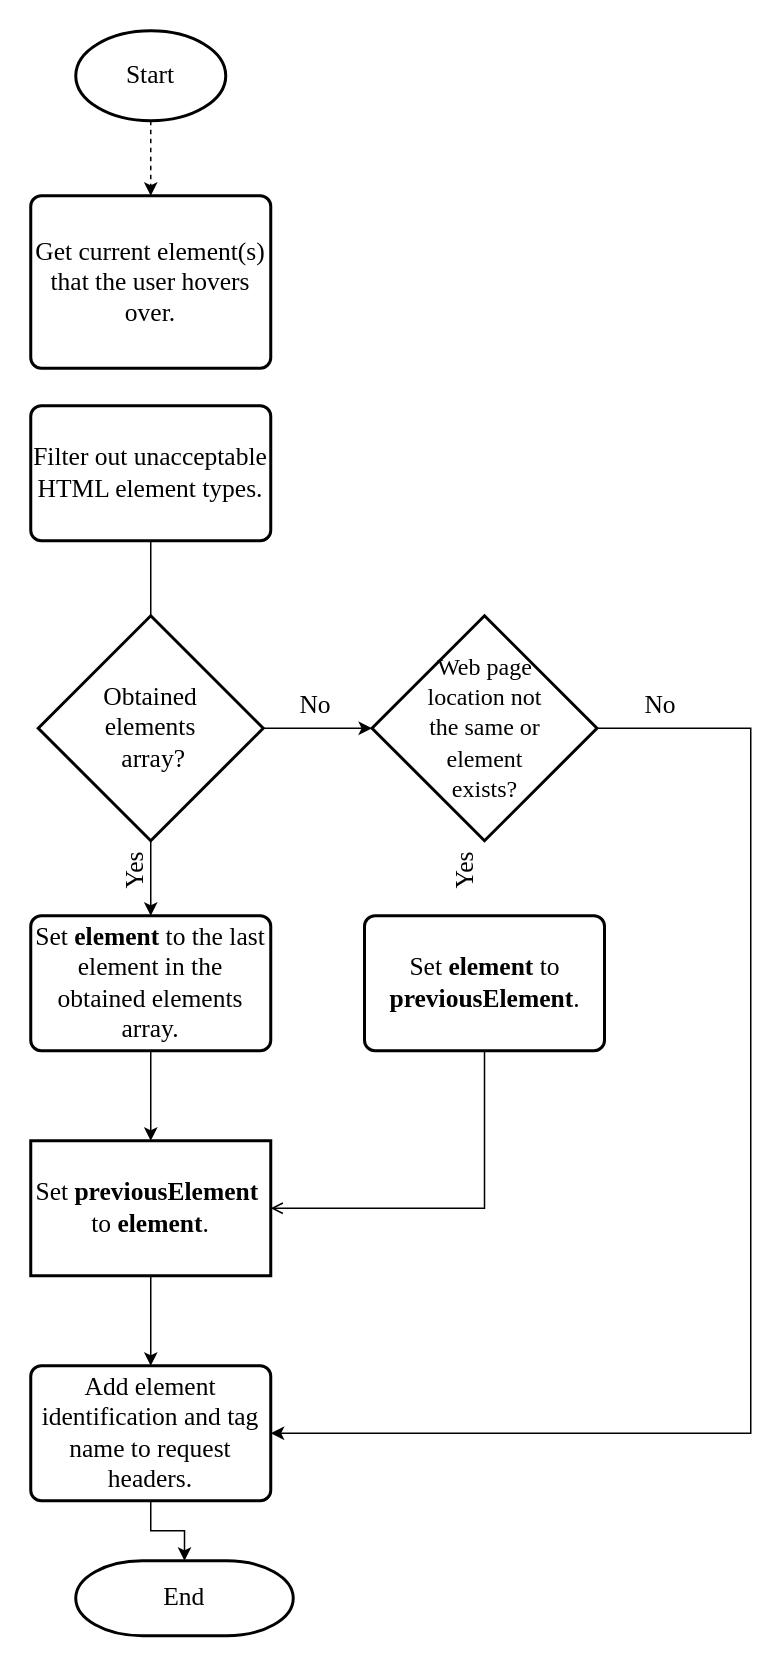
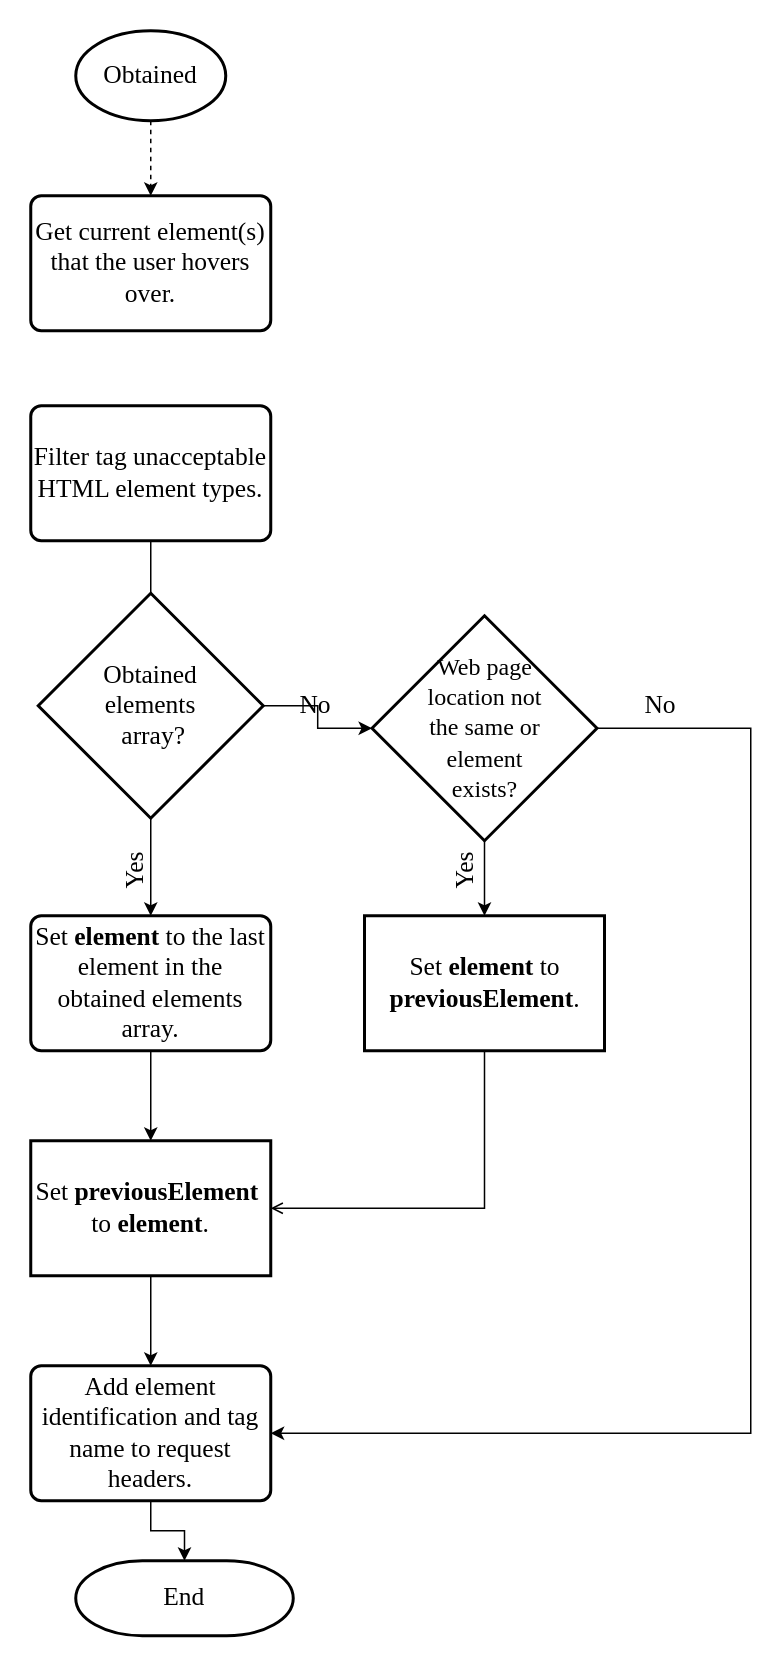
node "Start": label "Start" -> "Obtained"
node "Get current element(s) that the user hovers over.": size 240x173 -> 240x135
node "Filter out unacceptable HTML element types.": label "Filter out unacceptable HTML element types." -> "Filter tag unacceptable HTML element types."
node "Obtained elements array?": moved (151, 728) -> (151, 706)
edge "Web page location not the same or element exists?" -> "Set element to previousElement.": added
node "Set element to previousElement.": shape rounded rectangle -> rectangle
